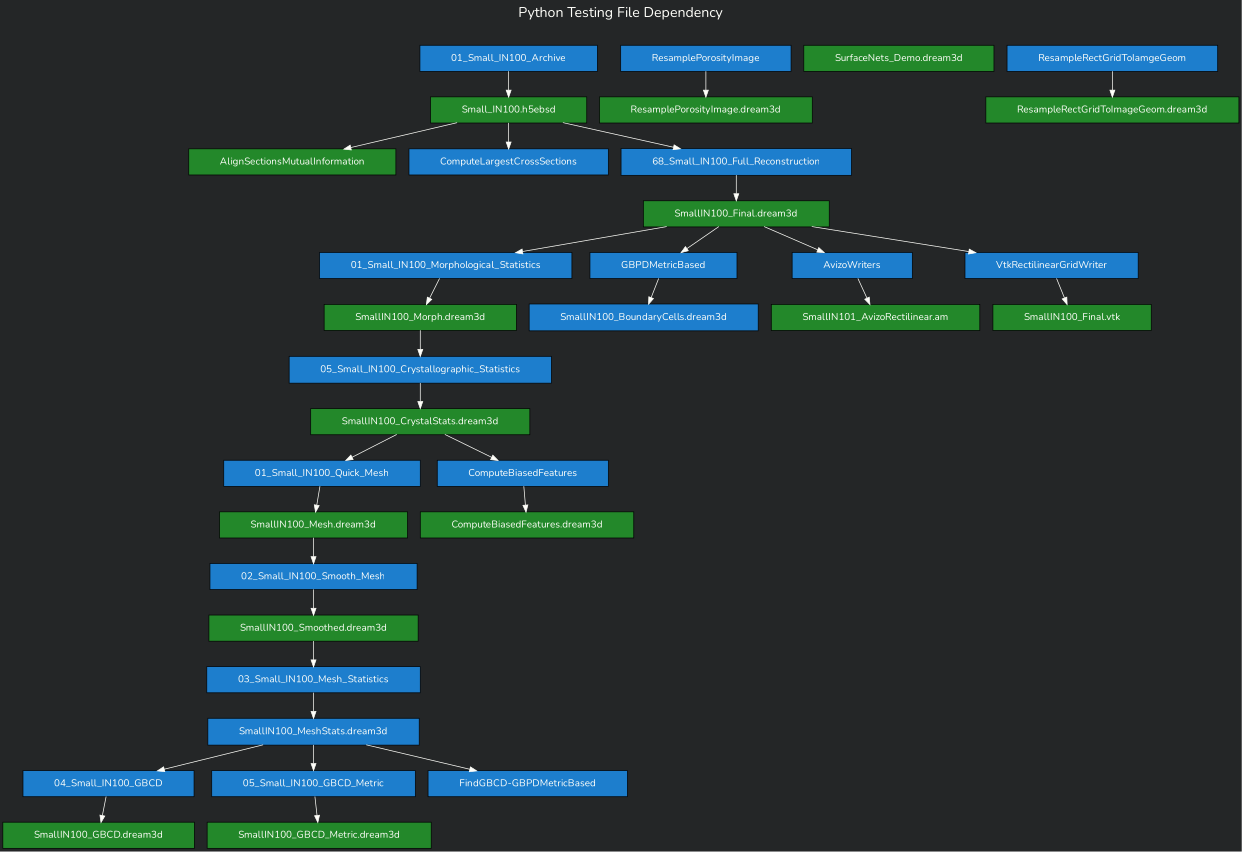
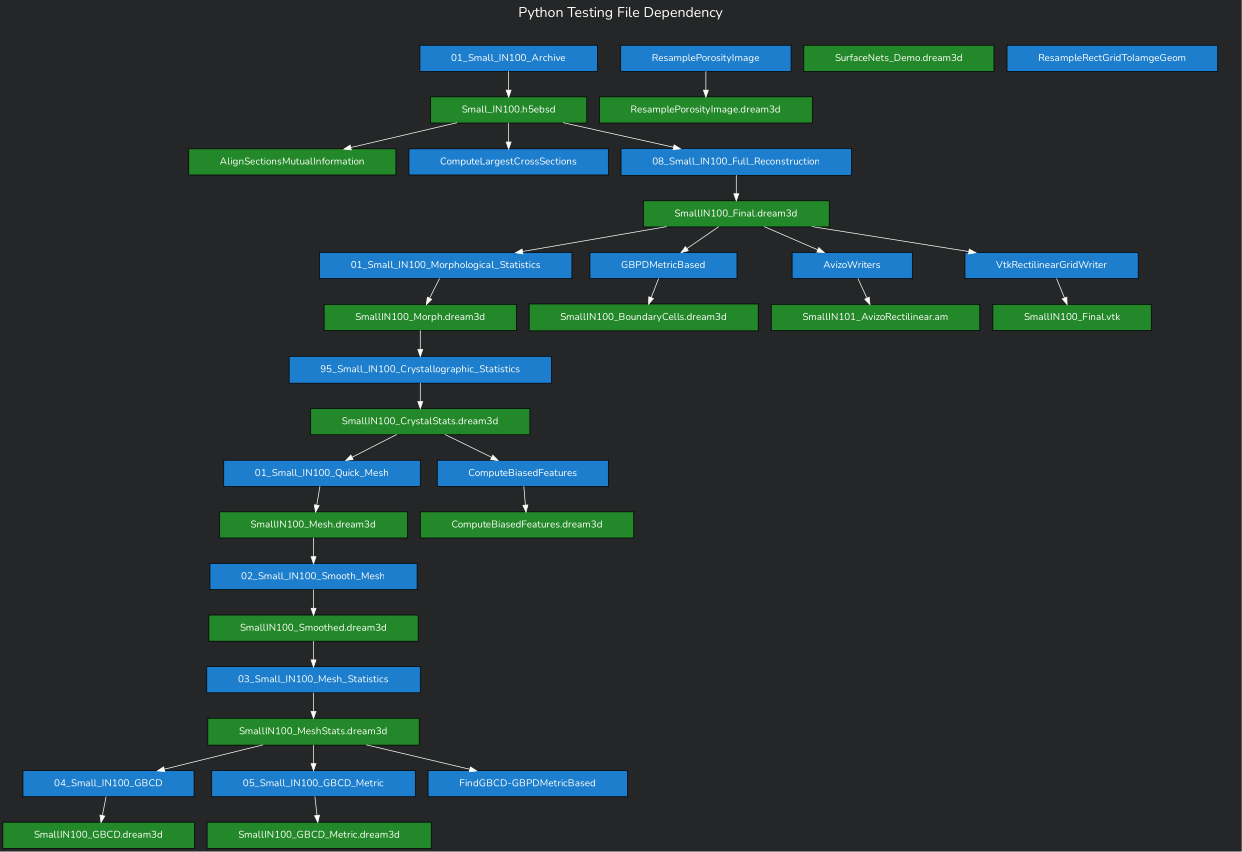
node "ResampleRectGridToImageGeom.dream3d": removed
node "68_Small_IN100_Full_Reconstruction": label "68_Small_IN100_Full_Reconstruction" -> "08_Small_IN100_Full_Reconstruction"
node "SmallIN100_BoundaryCells.dream3d": fillcolor #1d7ecd -> #23882a
node "05_Small_IN100_Crystallographic_Statistics": label "05_Small_IN100_Crystallographic_Statistics" -> "95_Small_IN100_Crystallographic_Statistics"
node "SmallIN100_MeshStats.dream3d": fillcolor #1d7ecd -> #23882a
